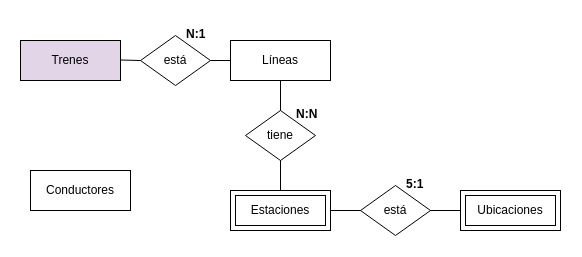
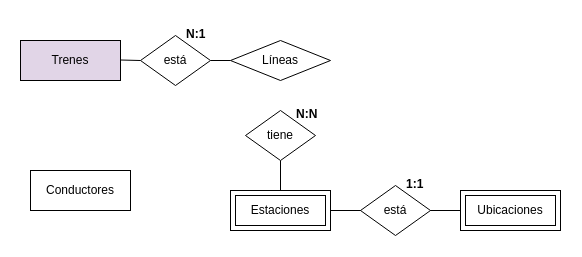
node "Líneas": shape rectangle -> diamond
edge "Líneas" -- "Estaciones": now "tiene" -- "Estaciones"
node "5:1": label "5:1" -> "1:1"
